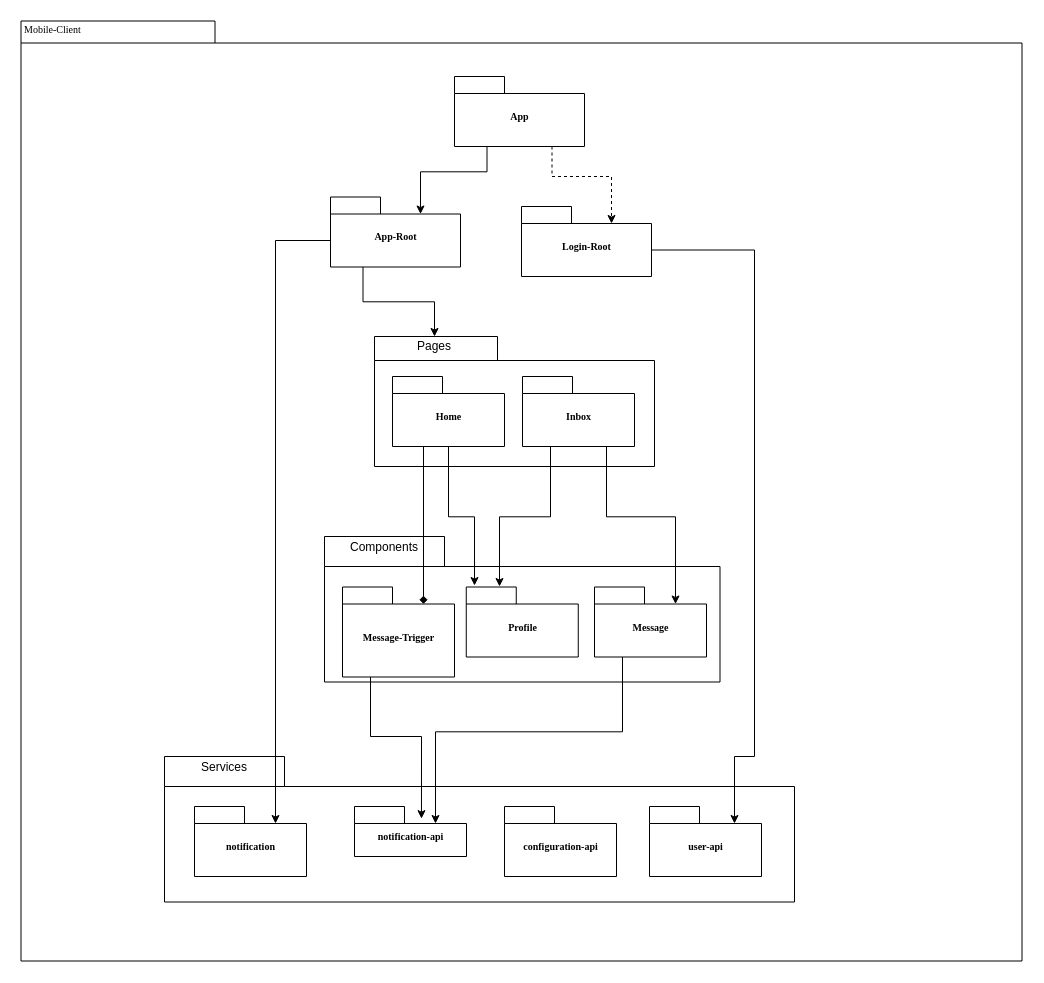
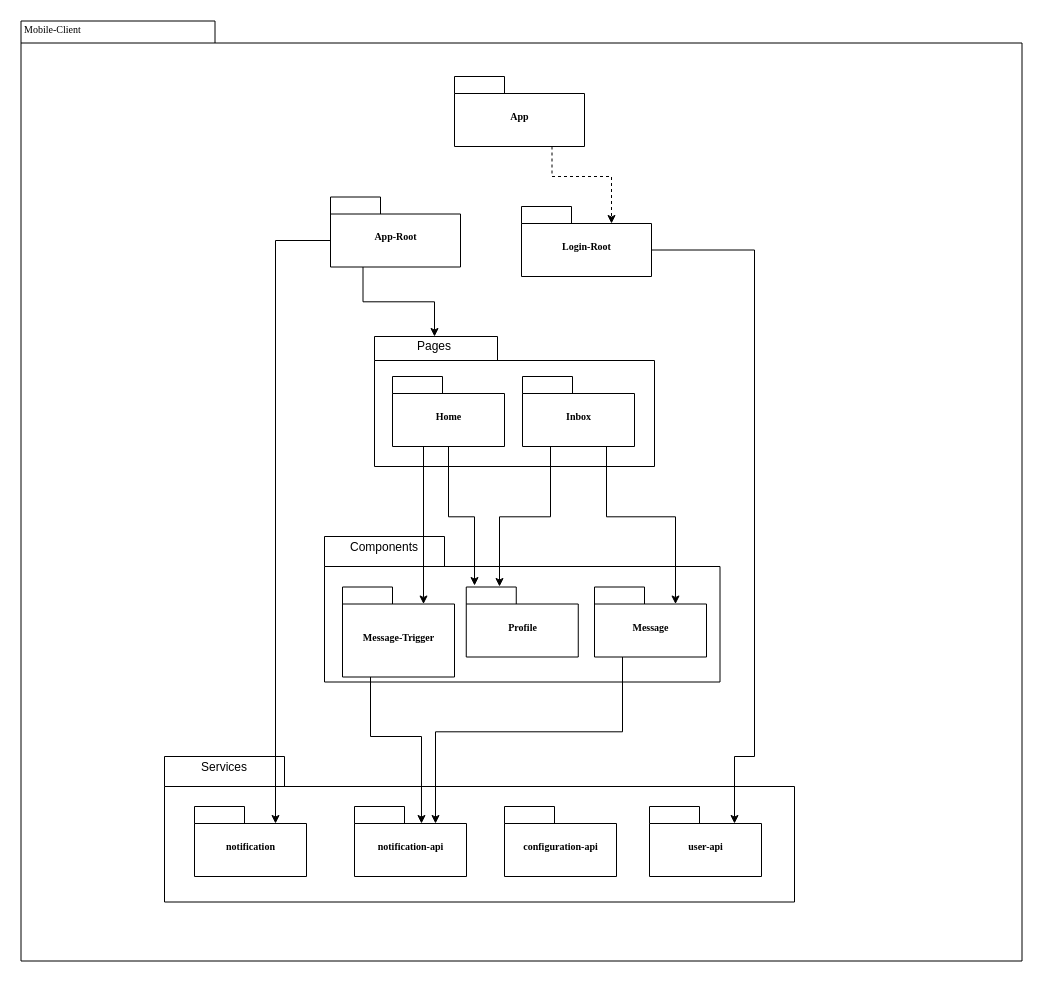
edge "App" -> "App-Root": removed
edge "Home" -> "Message-Trigger": arrowhead diamond -> classic
node "notification-api": size 112x50 -> 112x70
